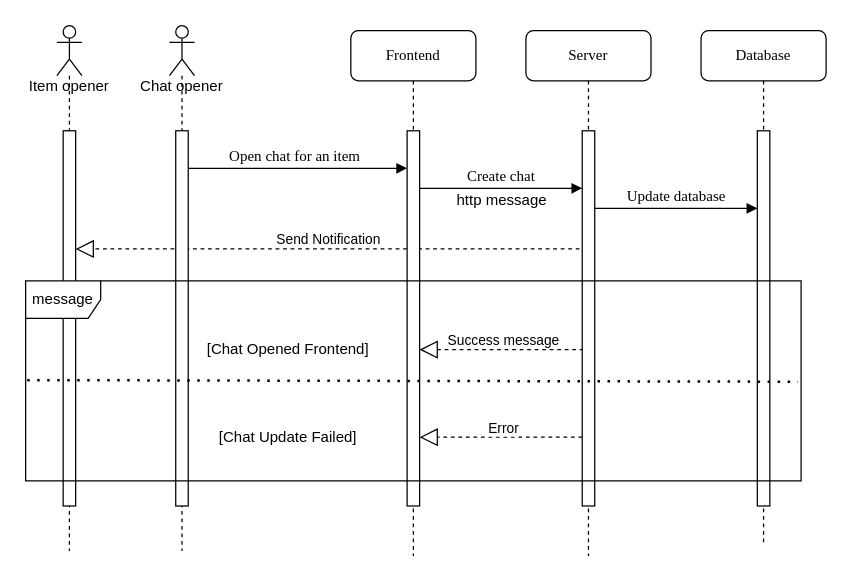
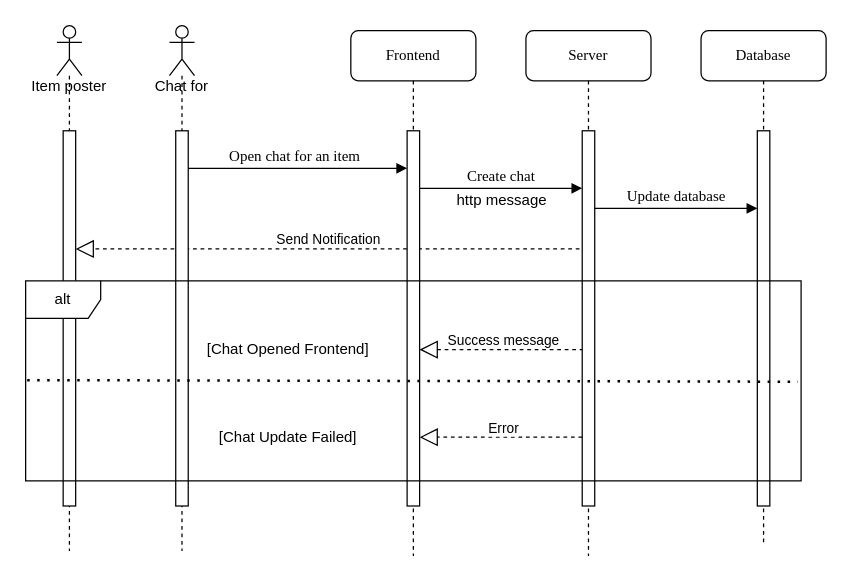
node "Item opener": label "Item opener" -> "Item poster"
node "Chat opener": label "Chat opener" -> "Chat for"
node "message": label "message" -> "alt"
